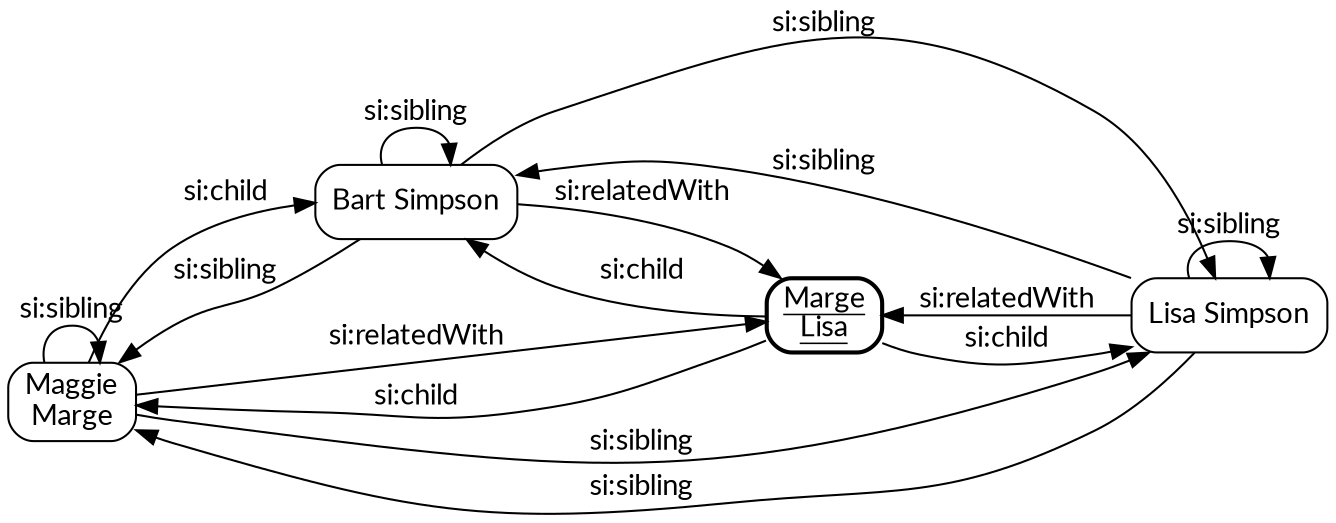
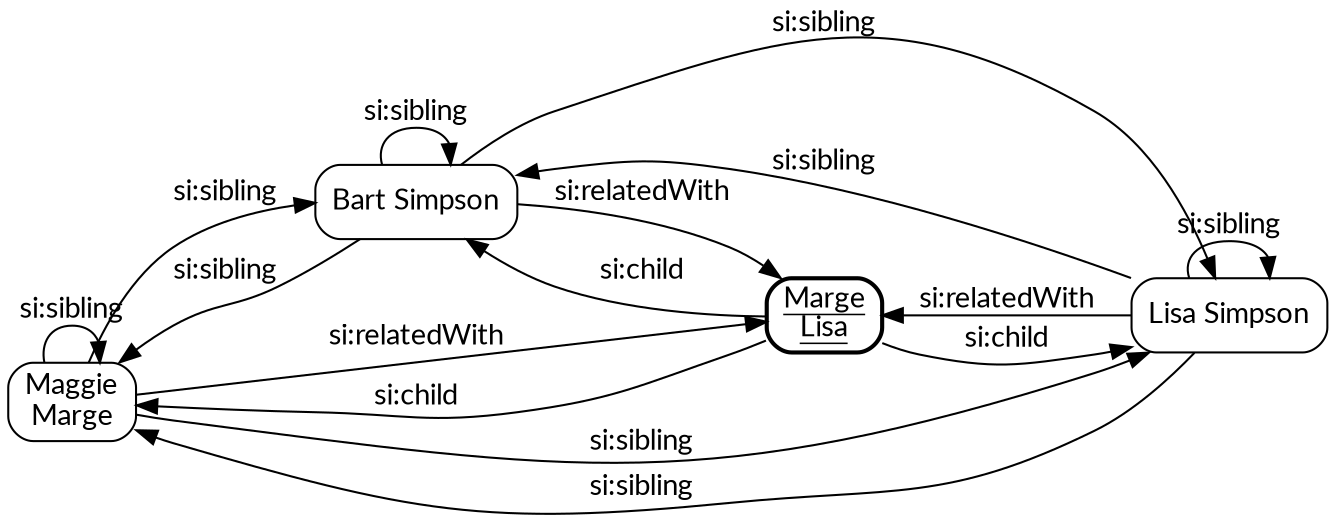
edge "Maggie Marge" -> "Bart Simpson": label "si:child" -> "si:sibling"
